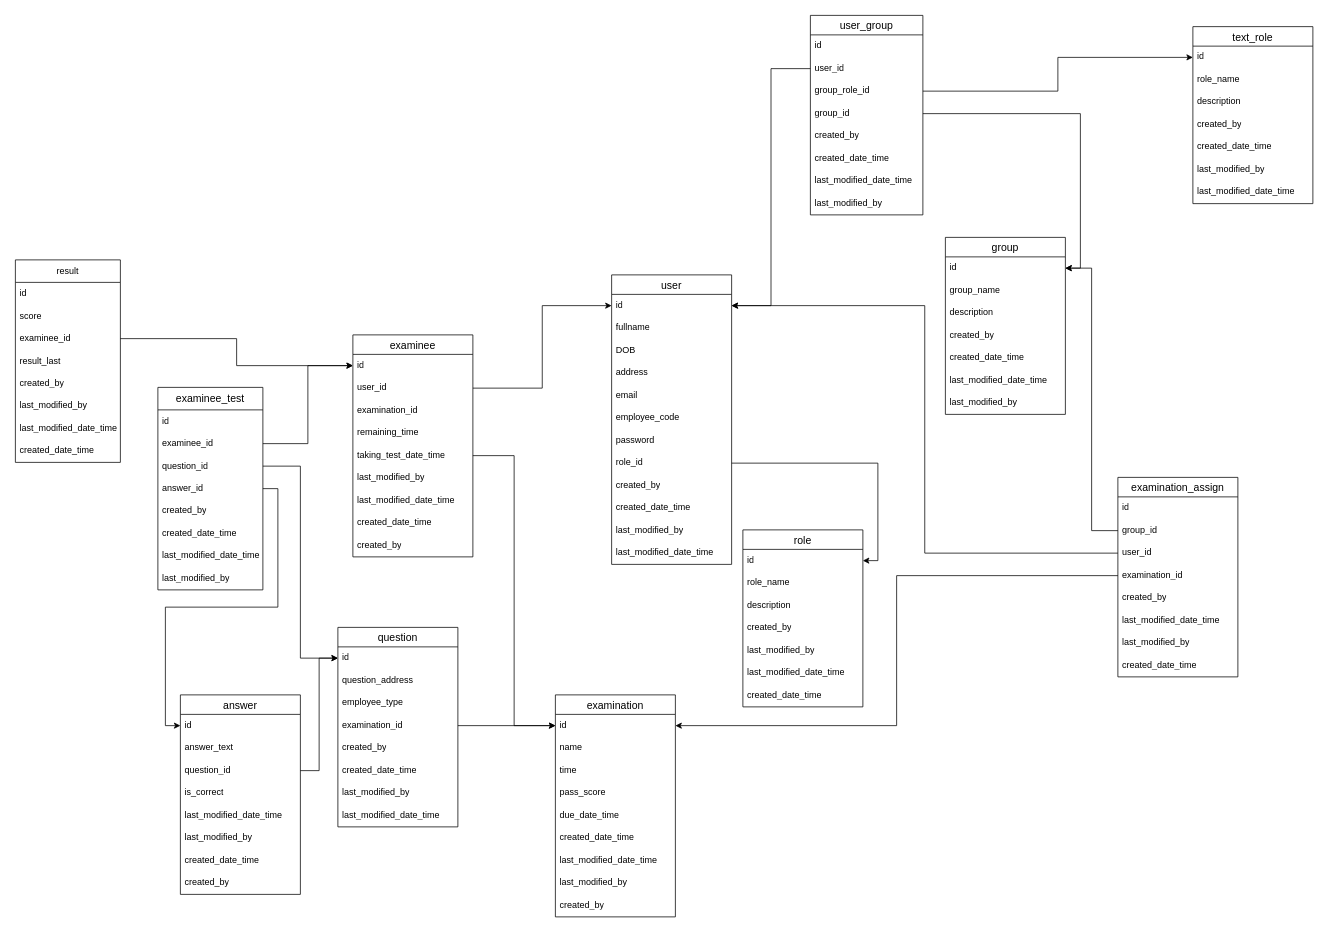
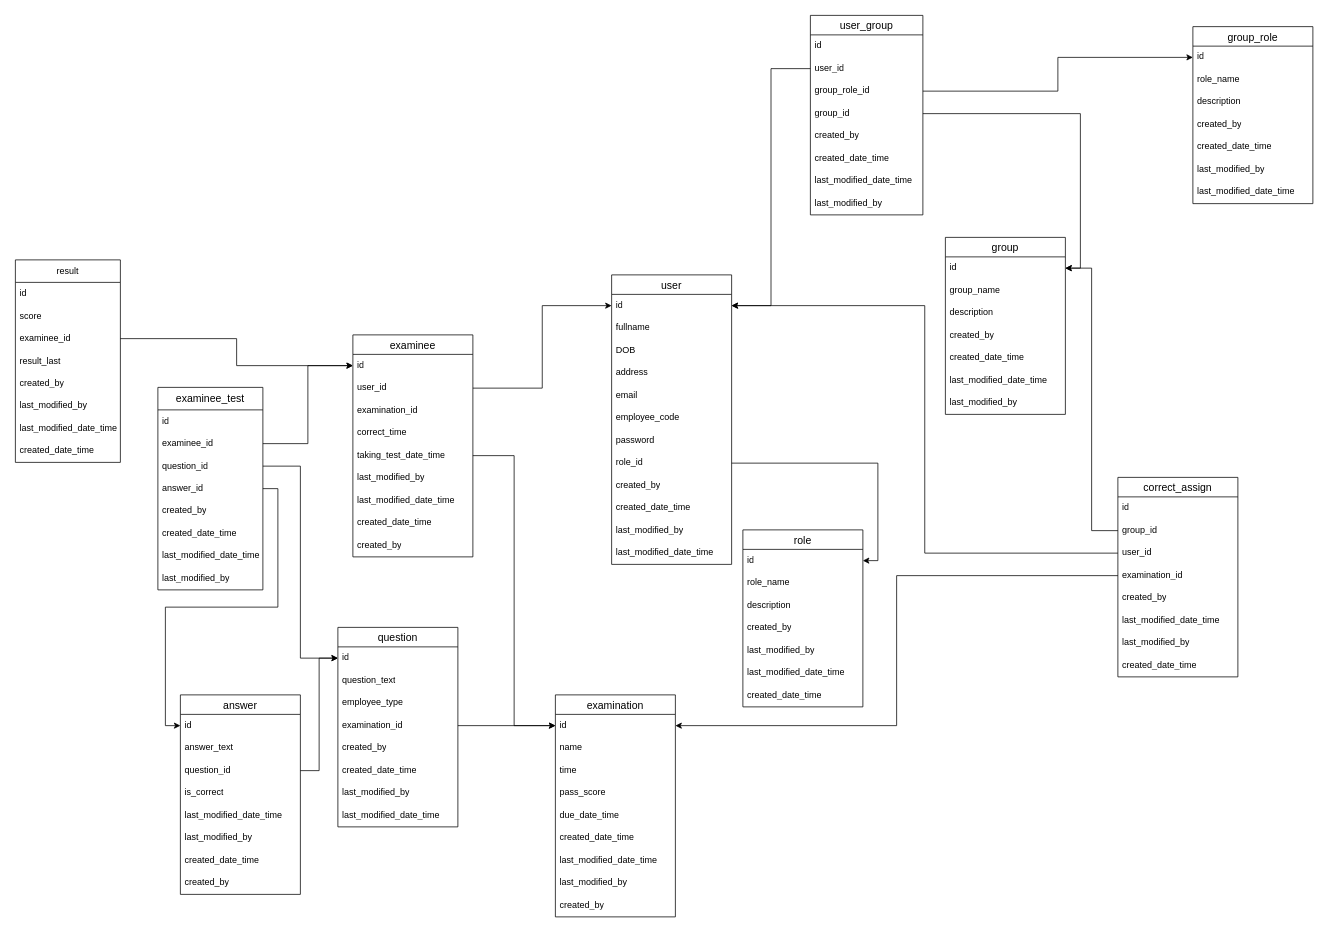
node "text_role": label "text_role" -> "group_role"
node "remaining_time": label "remaining_time" -> "correct_time"
node "examination_assign": label "examination_assign" -> "correct_assign"
node "question_address": label "question_address" -> "question_text"
